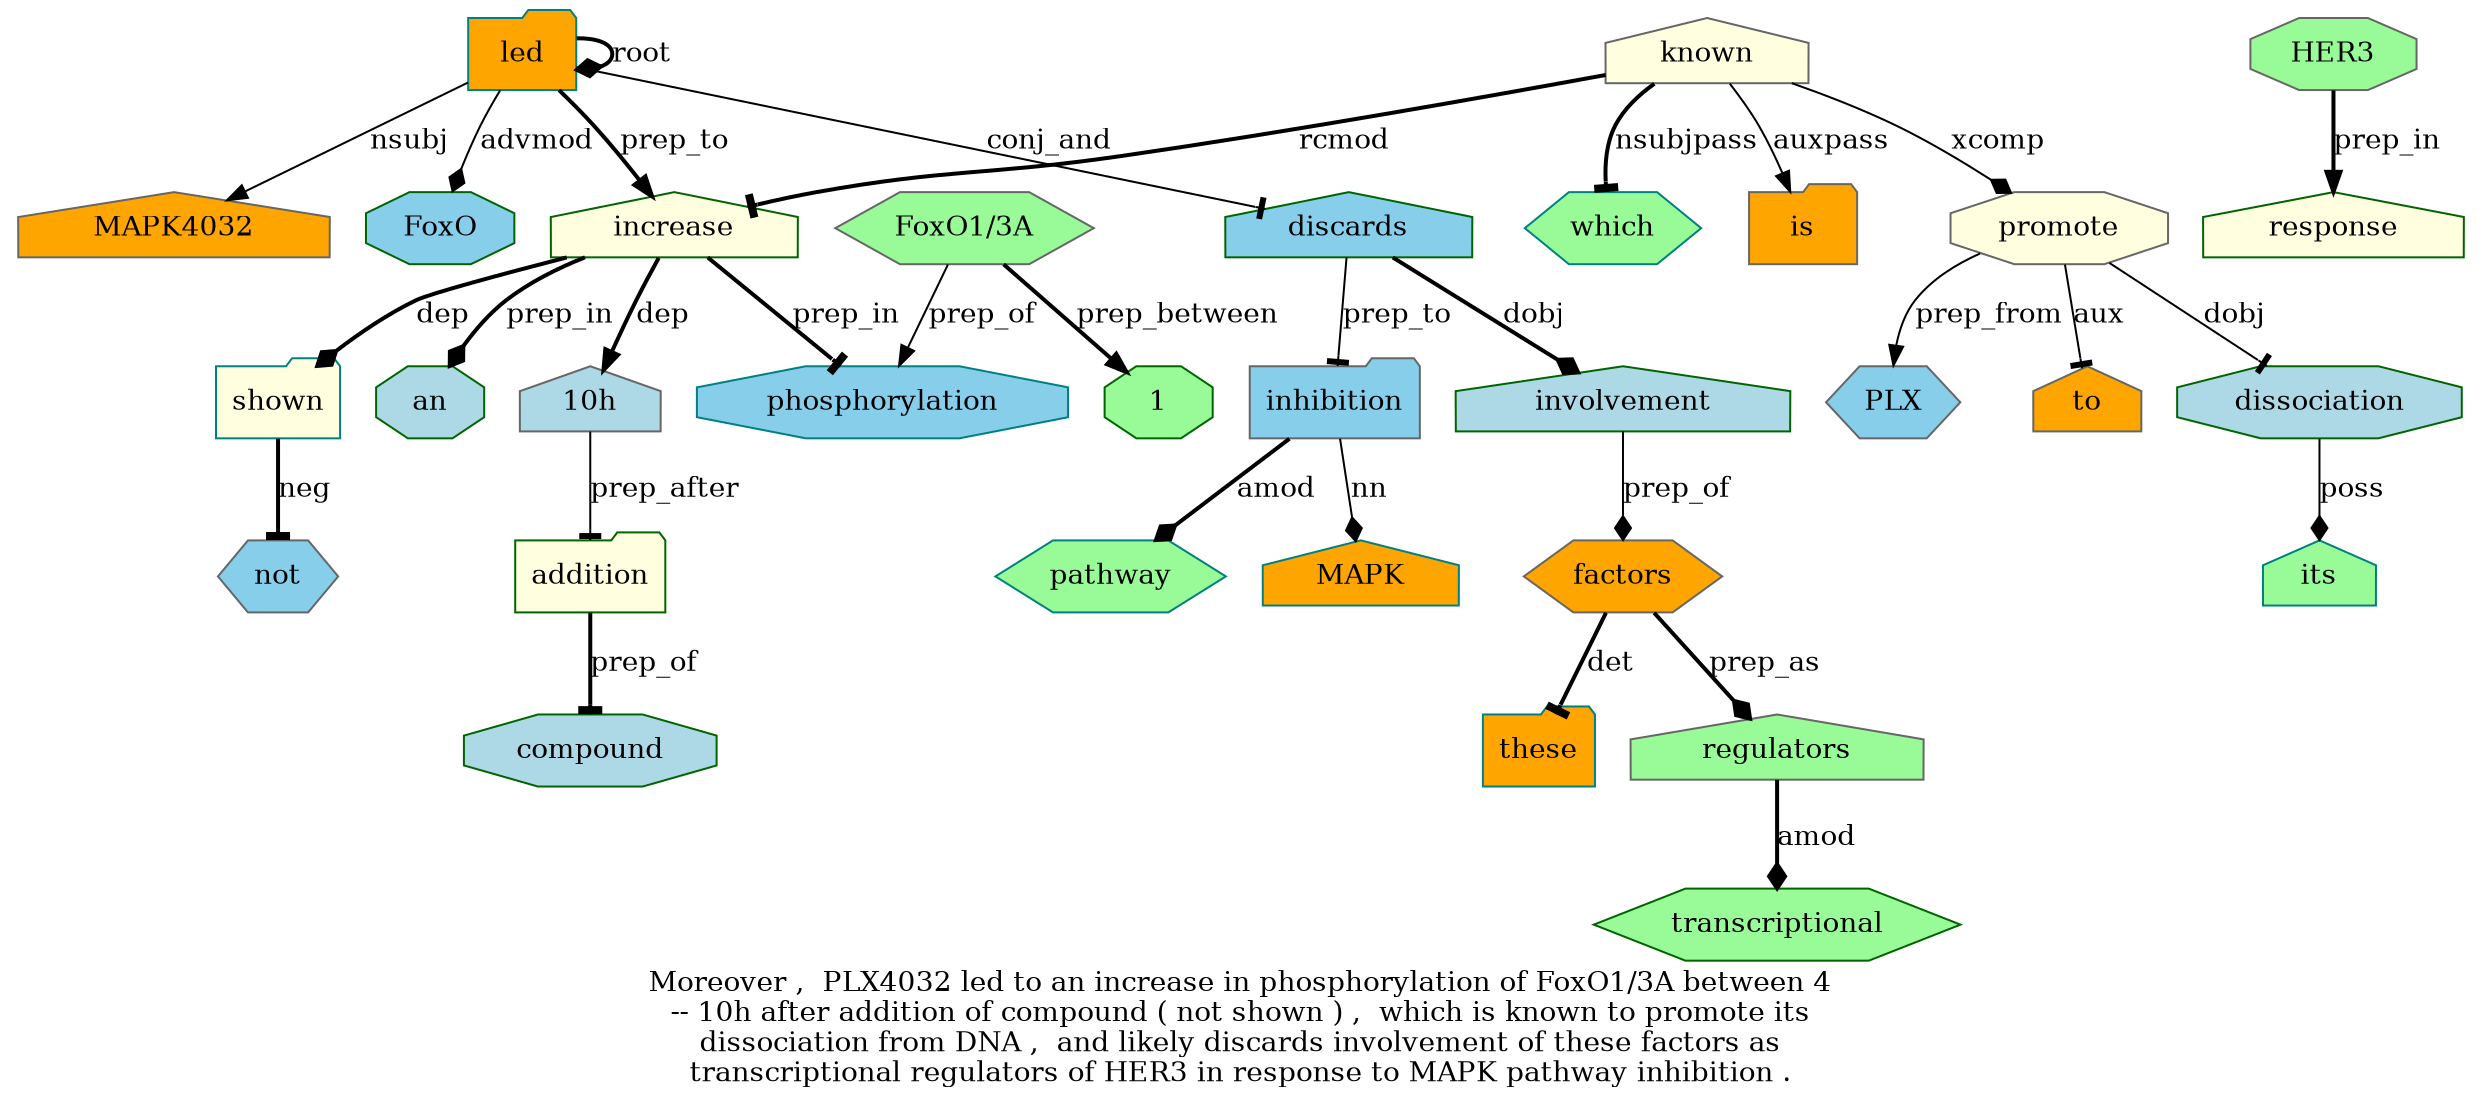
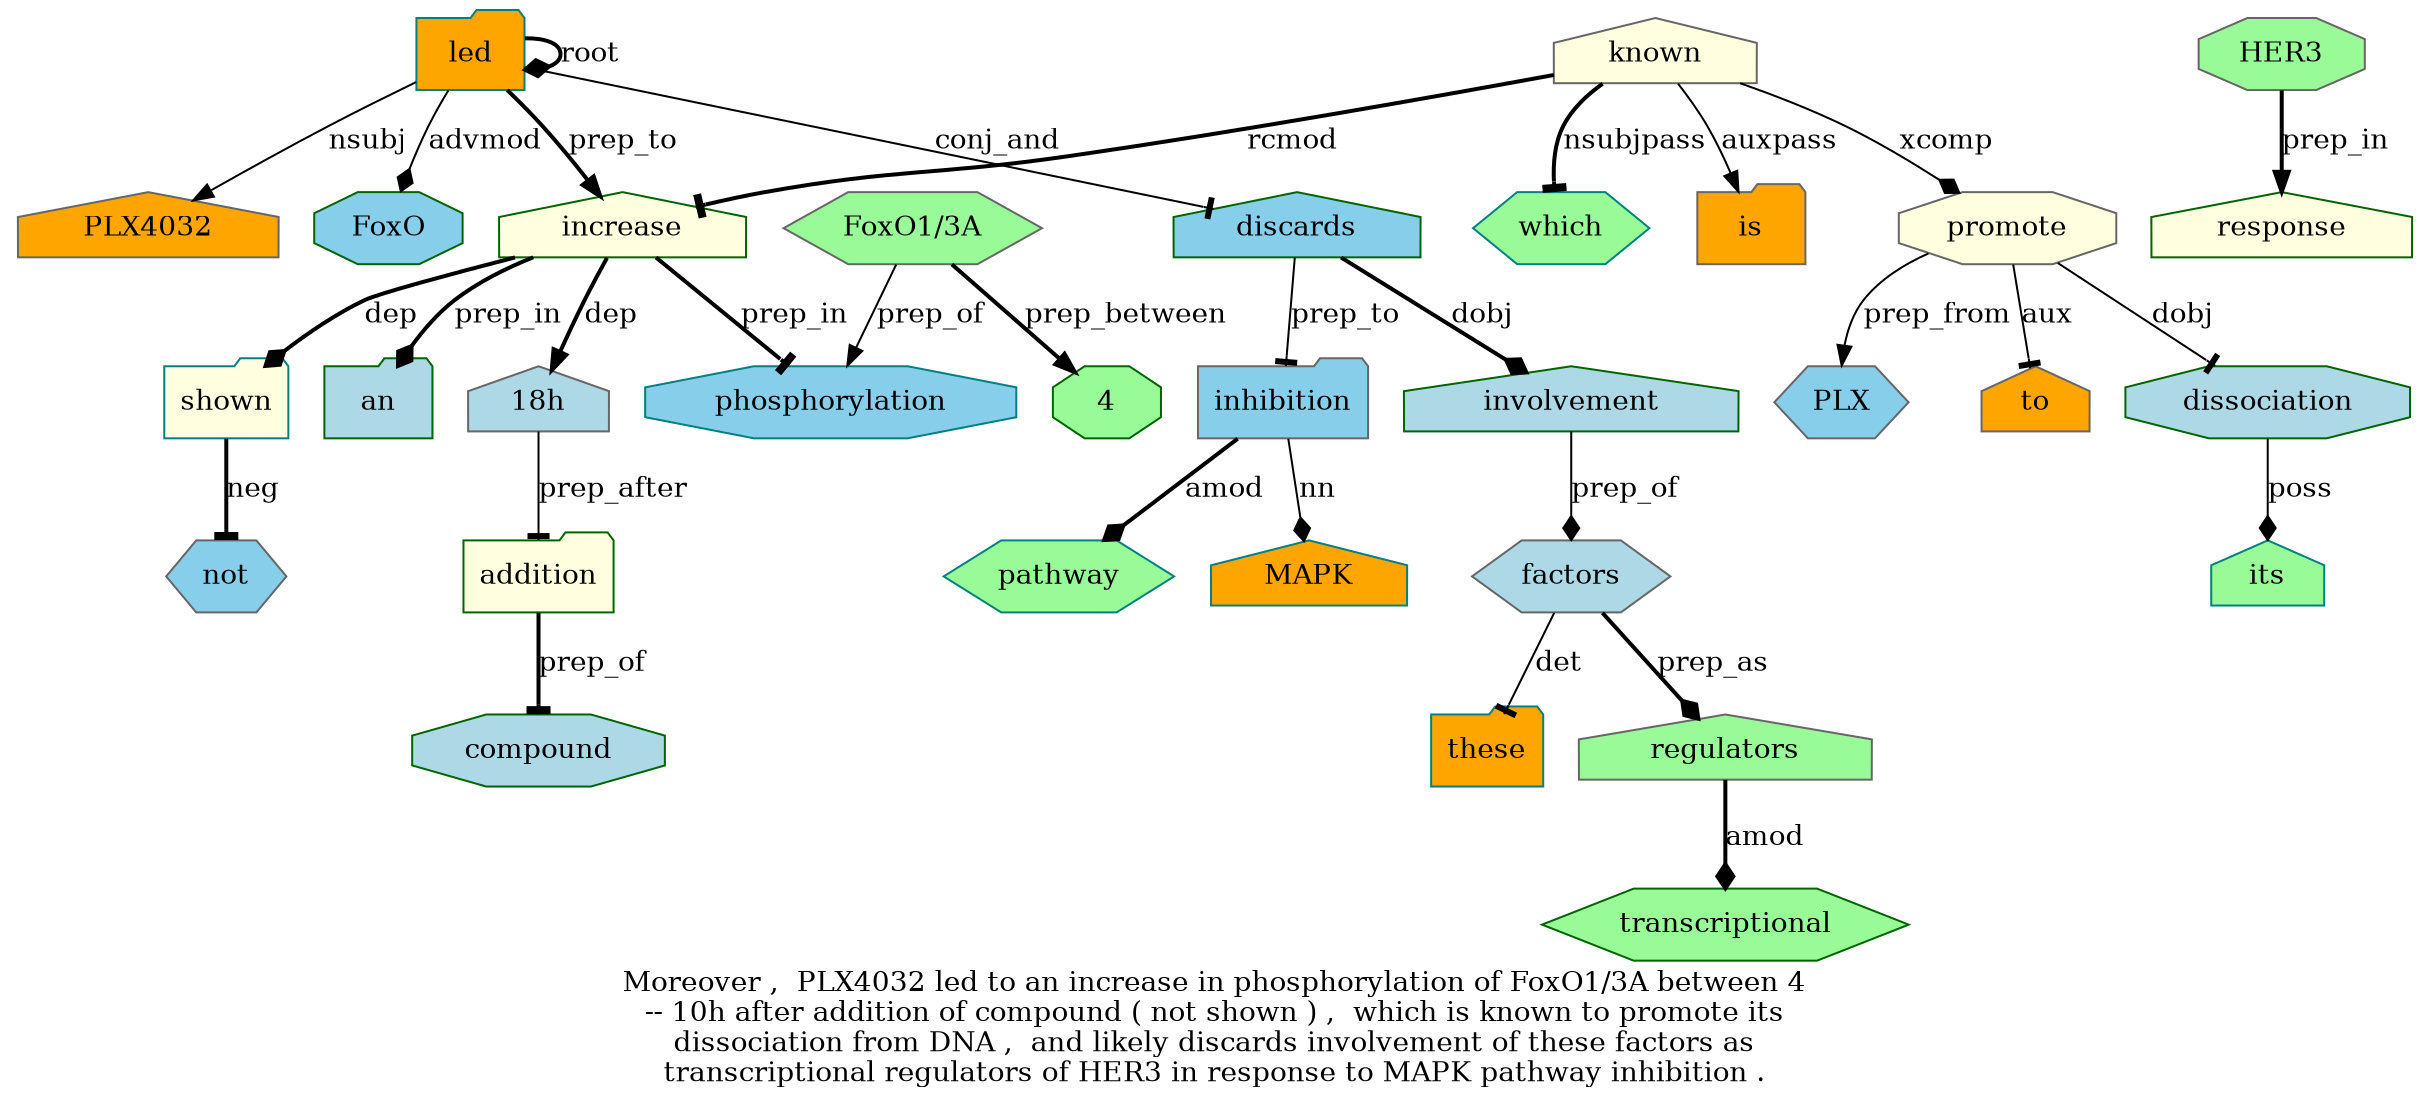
node "MAPK4032": label "MAPK4032" -> "PLX4032"
node "an": shape octagon -> folder
node "10h": label "10h" -> "18h"
node "1": label "1" -> "4"
node "factors": fillcolor orange -> lightblue
edge "factors" -> "these": style bold -> solid
